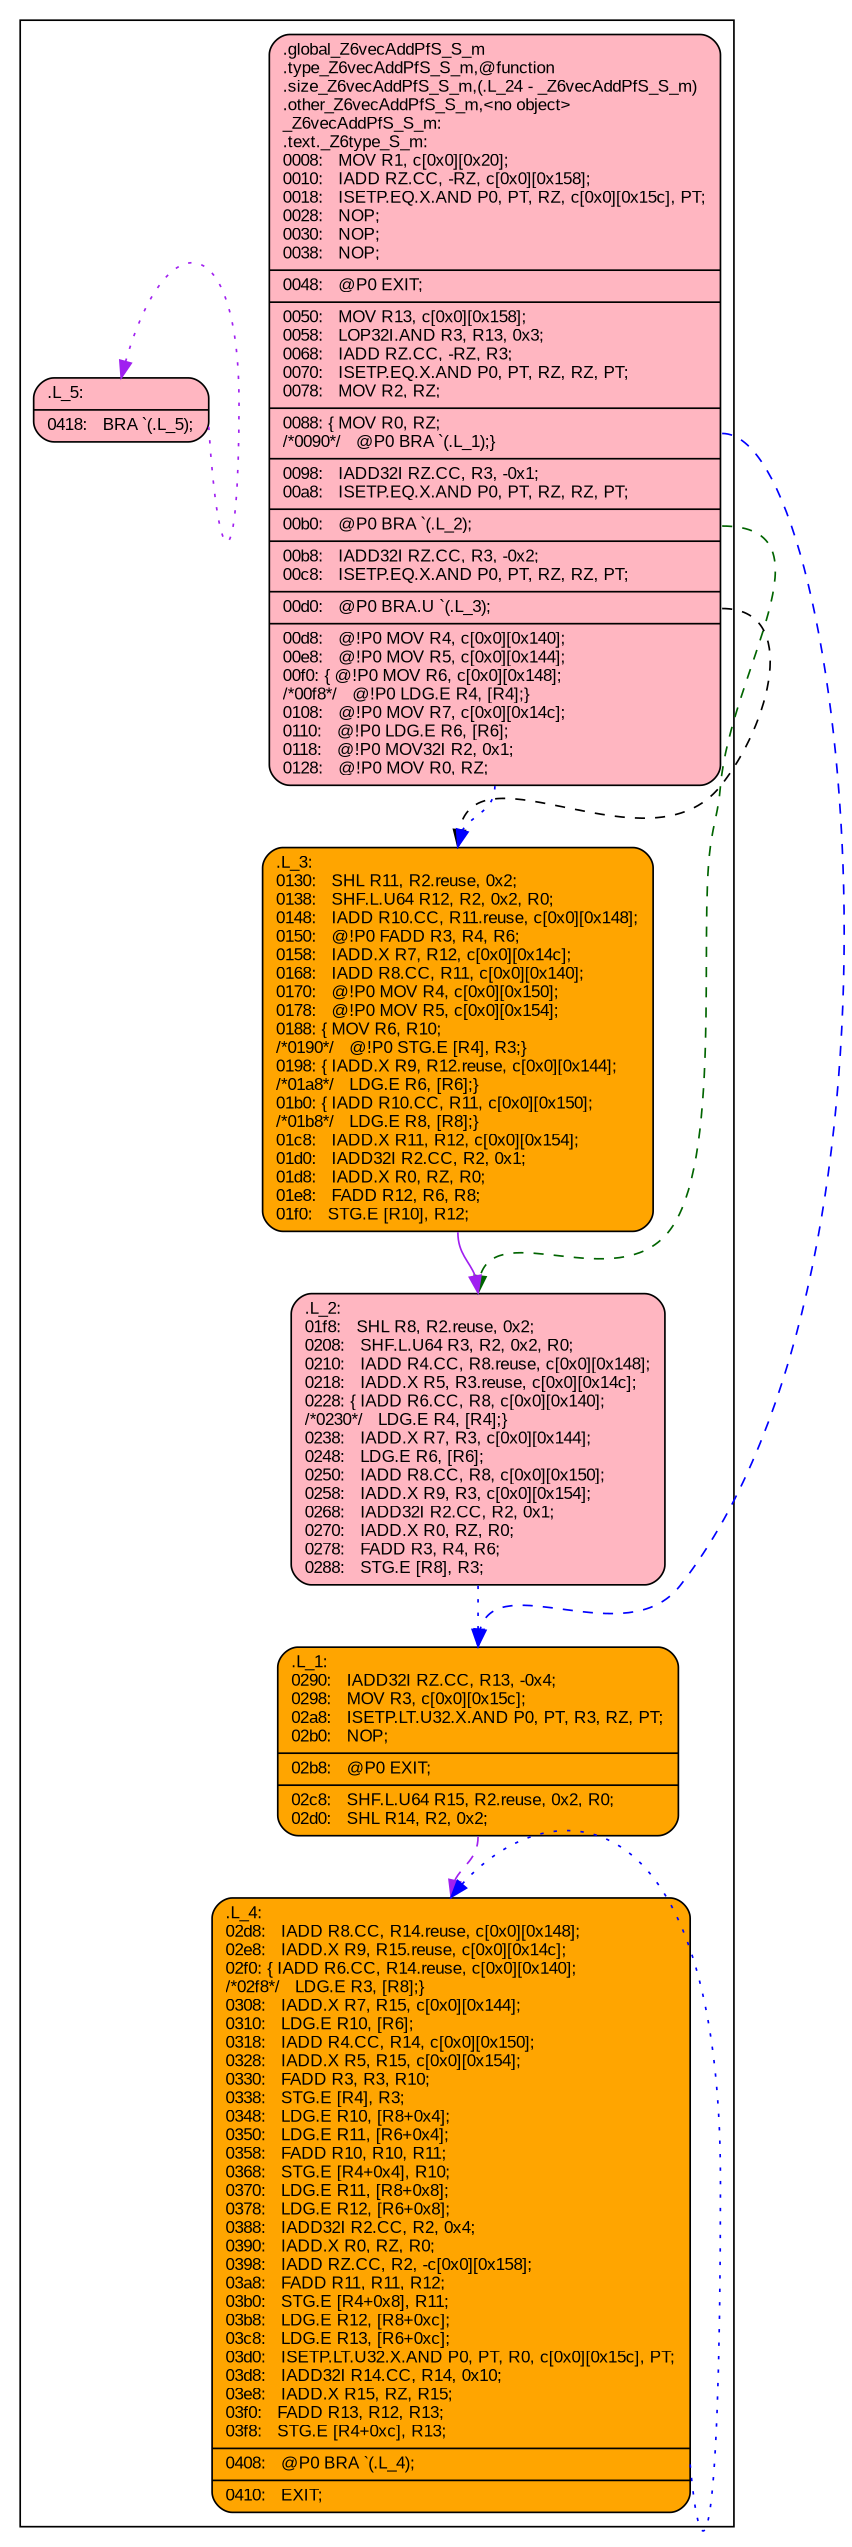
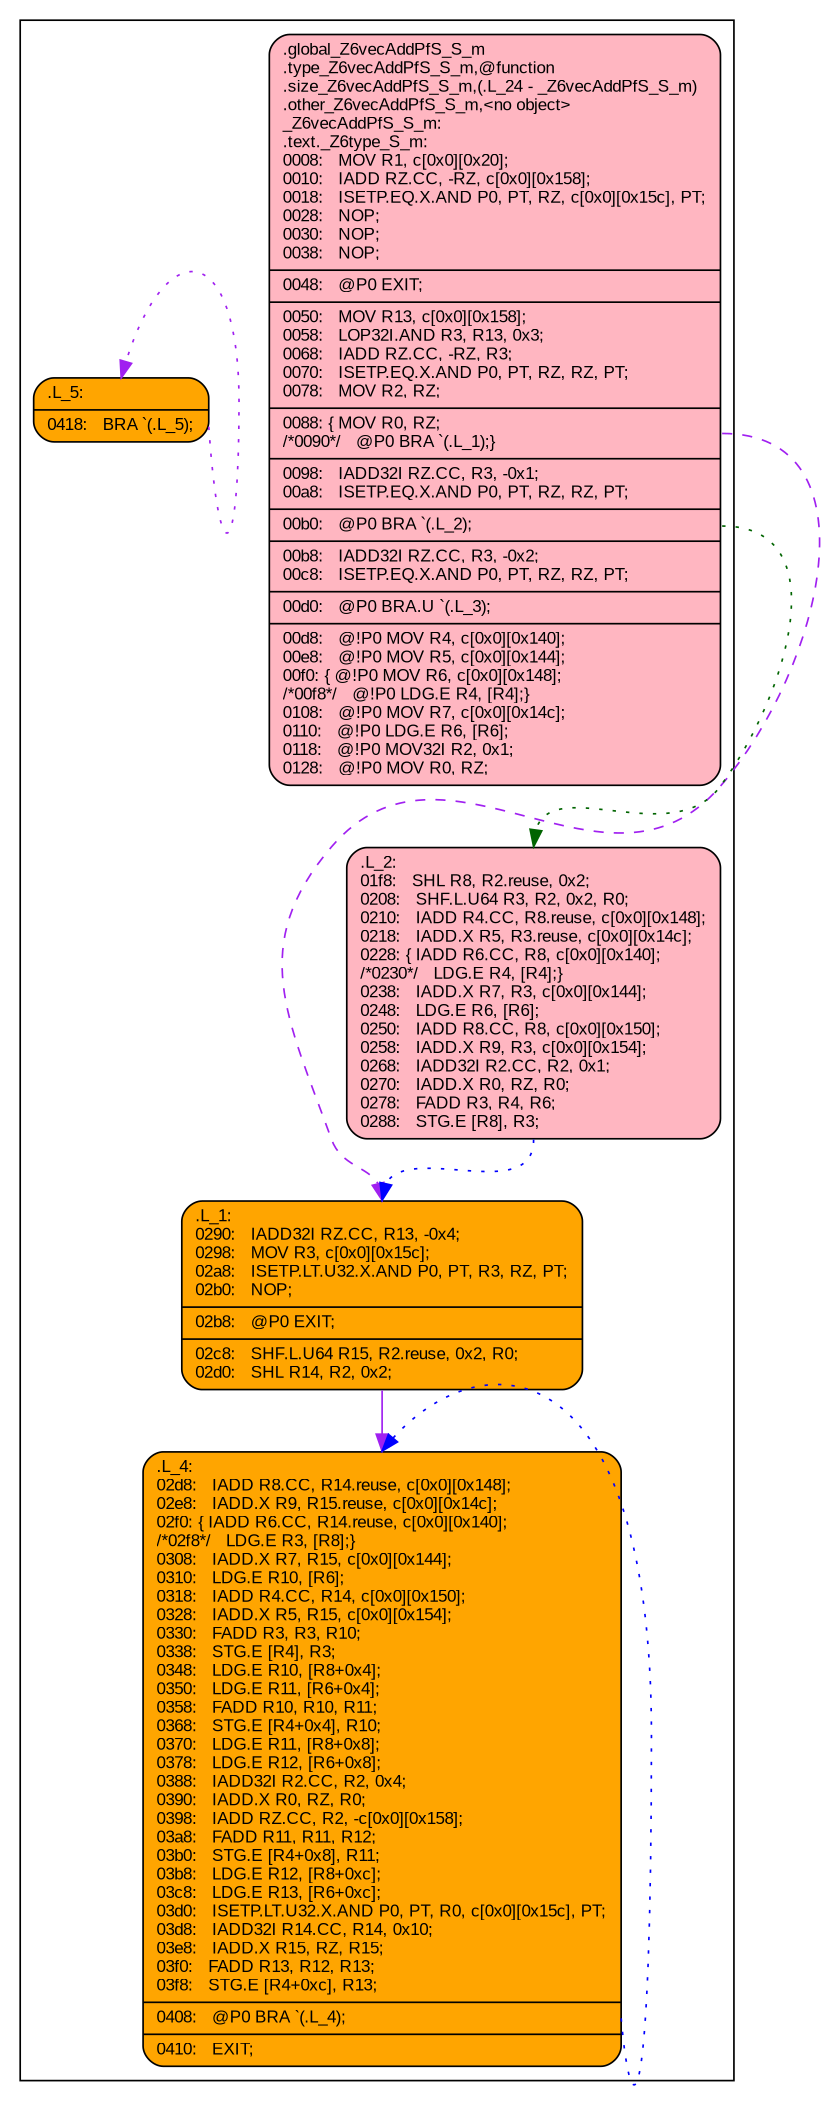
node ".L_5:": fillcolor lightpink -> orange
edge ".global_Z6vecAddPfS_S_m" -> ".L_2:": style dashed -> dotted
node ".L_3:": removed
edge ".global_Z6vecAddPfS_S_m" -> ".L_1:": color blue -> purple
edge ".L_1:" -> ".L_4:": style dashed -> solid
